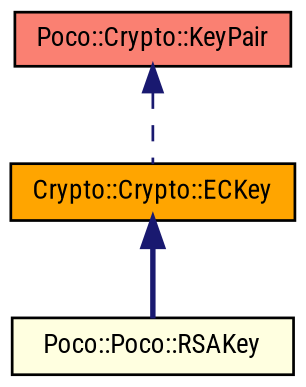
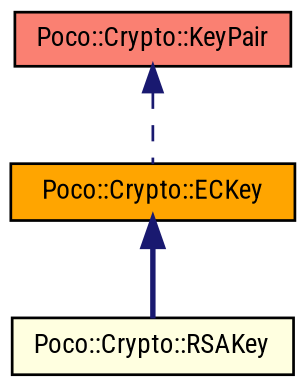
node "Crypto::Crypto::ECKey": label "Crypto::Crypto::ECKey" -> "Poco::Crypto::ECKey"
node "Poco::Poco::RSAKey": label "Poco::Poco::RSAKey" -> "Poco::Crypto::RSAKey"
